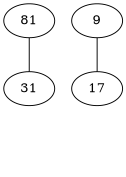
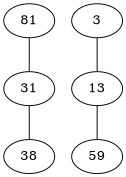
node "9": label "9" -> "3"
node "17": label "17" -> "13"
node "38": added
node "59": added
